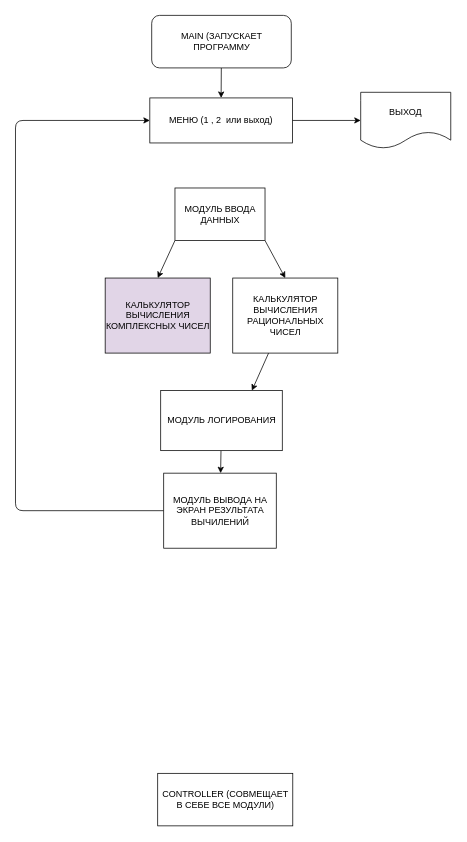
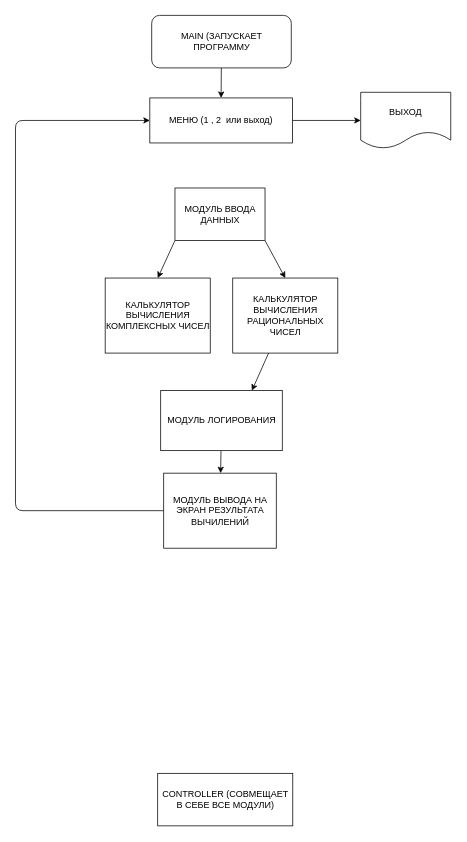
node "КАЛЬКУЛЯТОР ВЫЧИСЛЕНИЯ КОМПЛЕКСНЫХ ЧИСЕЛ": fillcolor #e1d5e7 -> #ffffff
